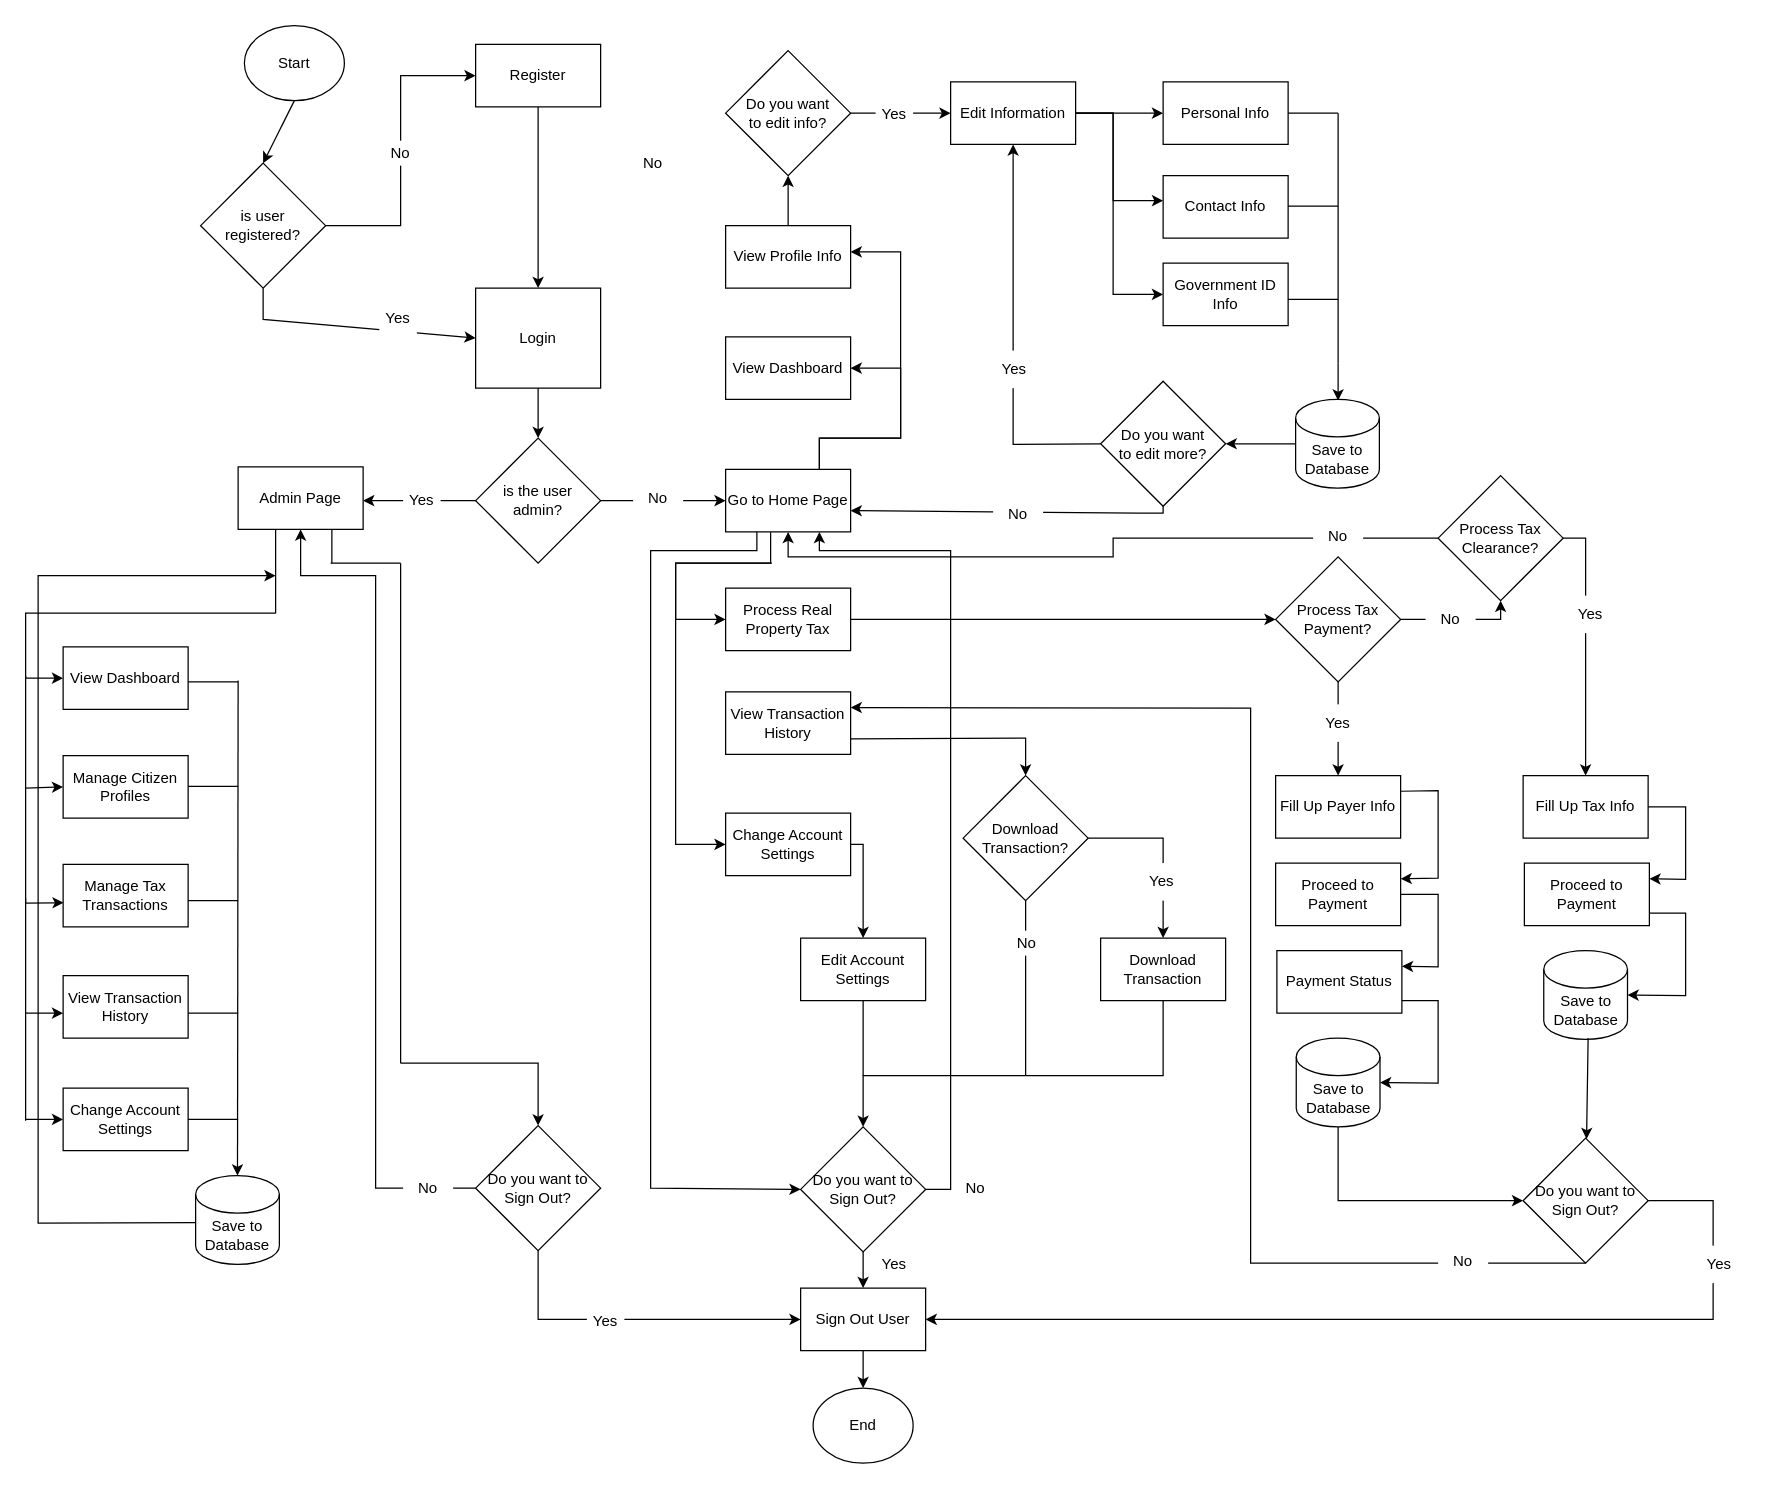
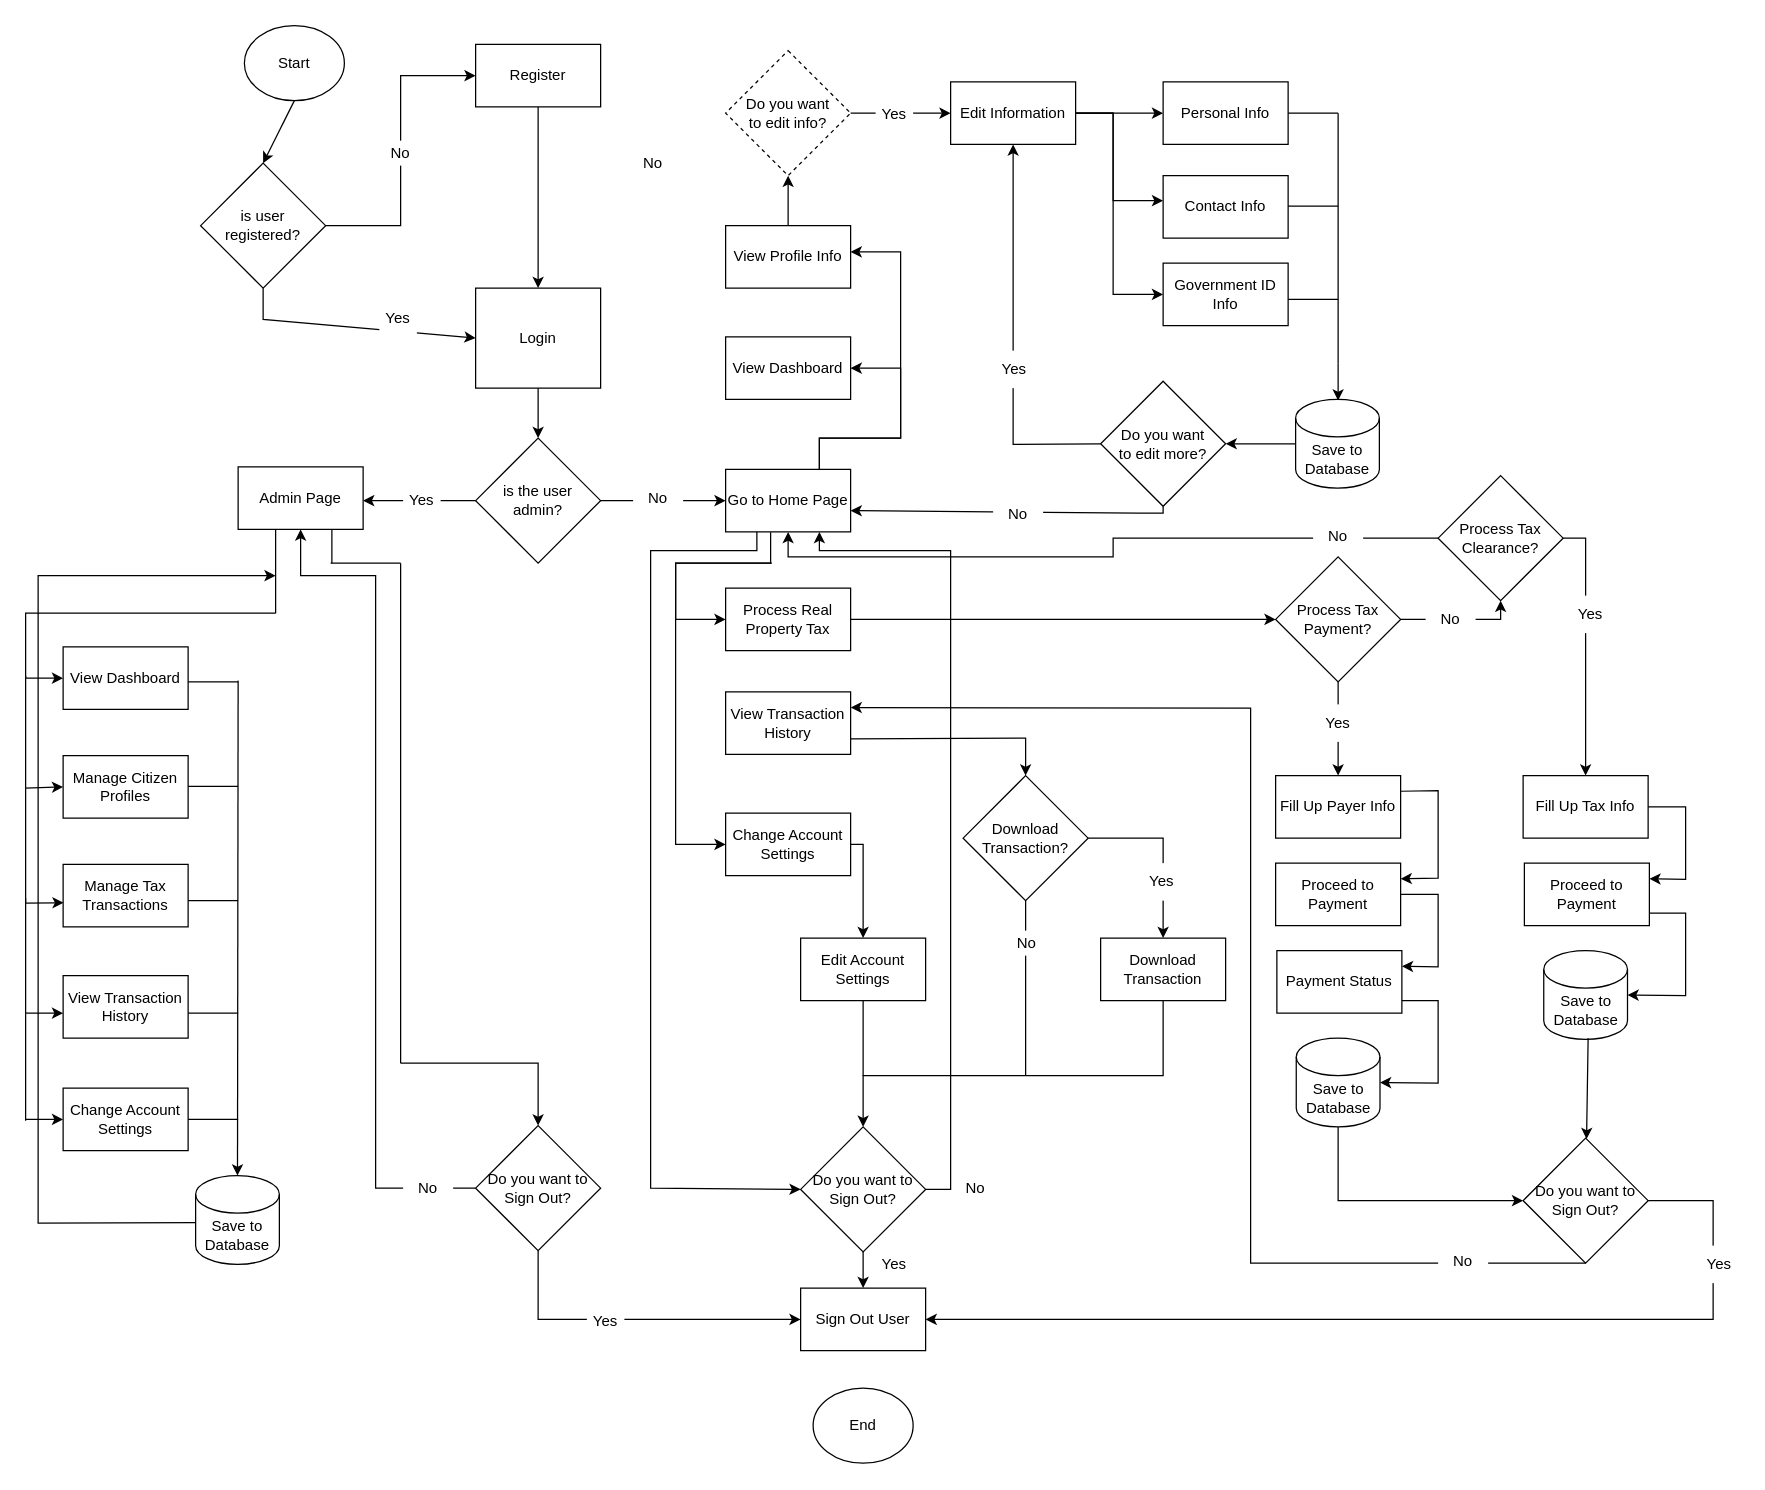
node "Do you want to edit info?": style solid -> dashed
edge "Sign Out User" -> "End": removed
